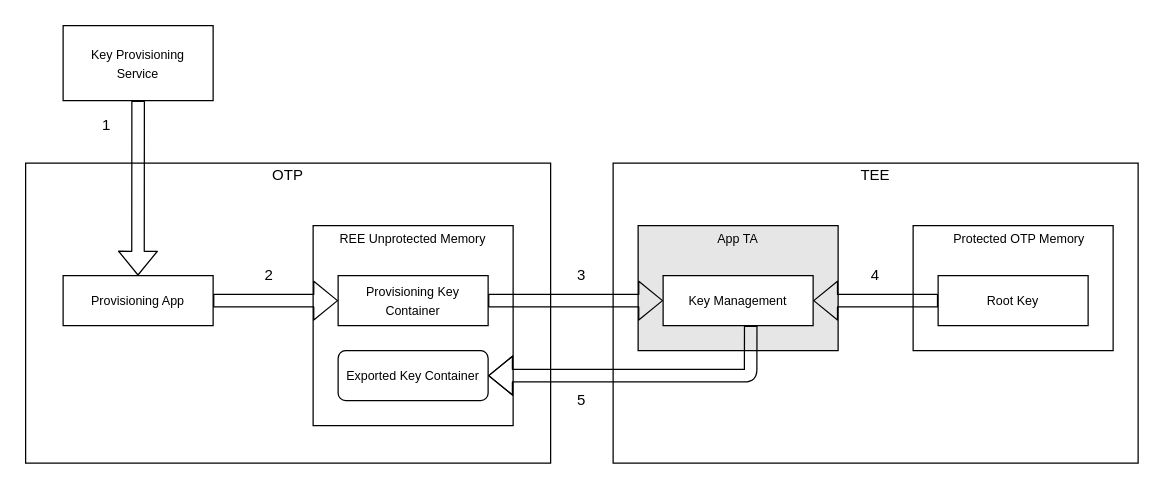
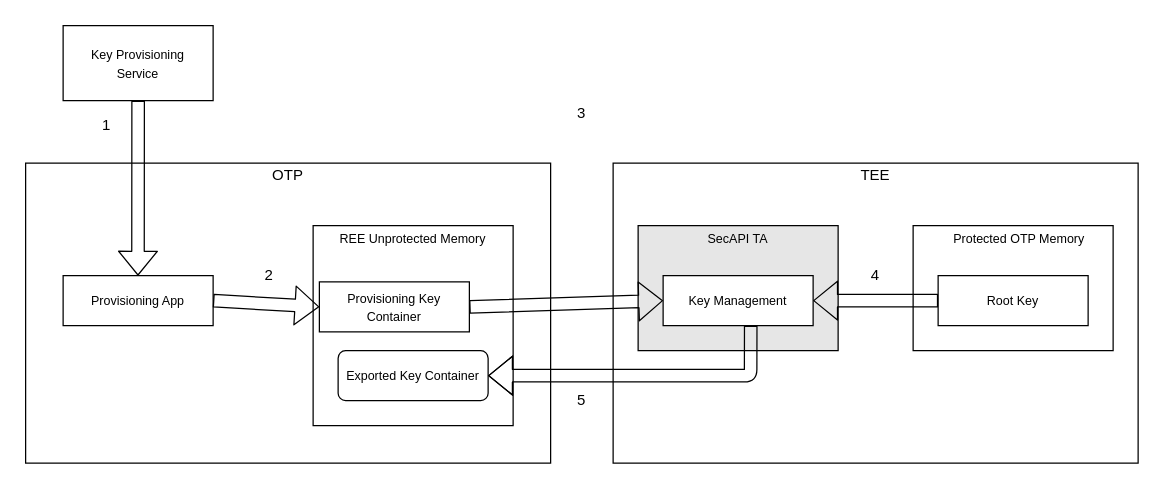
node "App TA": label "App TA" -> "SecAPI TA"
node "3": moved (582, 276) -> (582, 113)
node "Provisioning Key Container": moved (413, 301) -> (394, 307)
